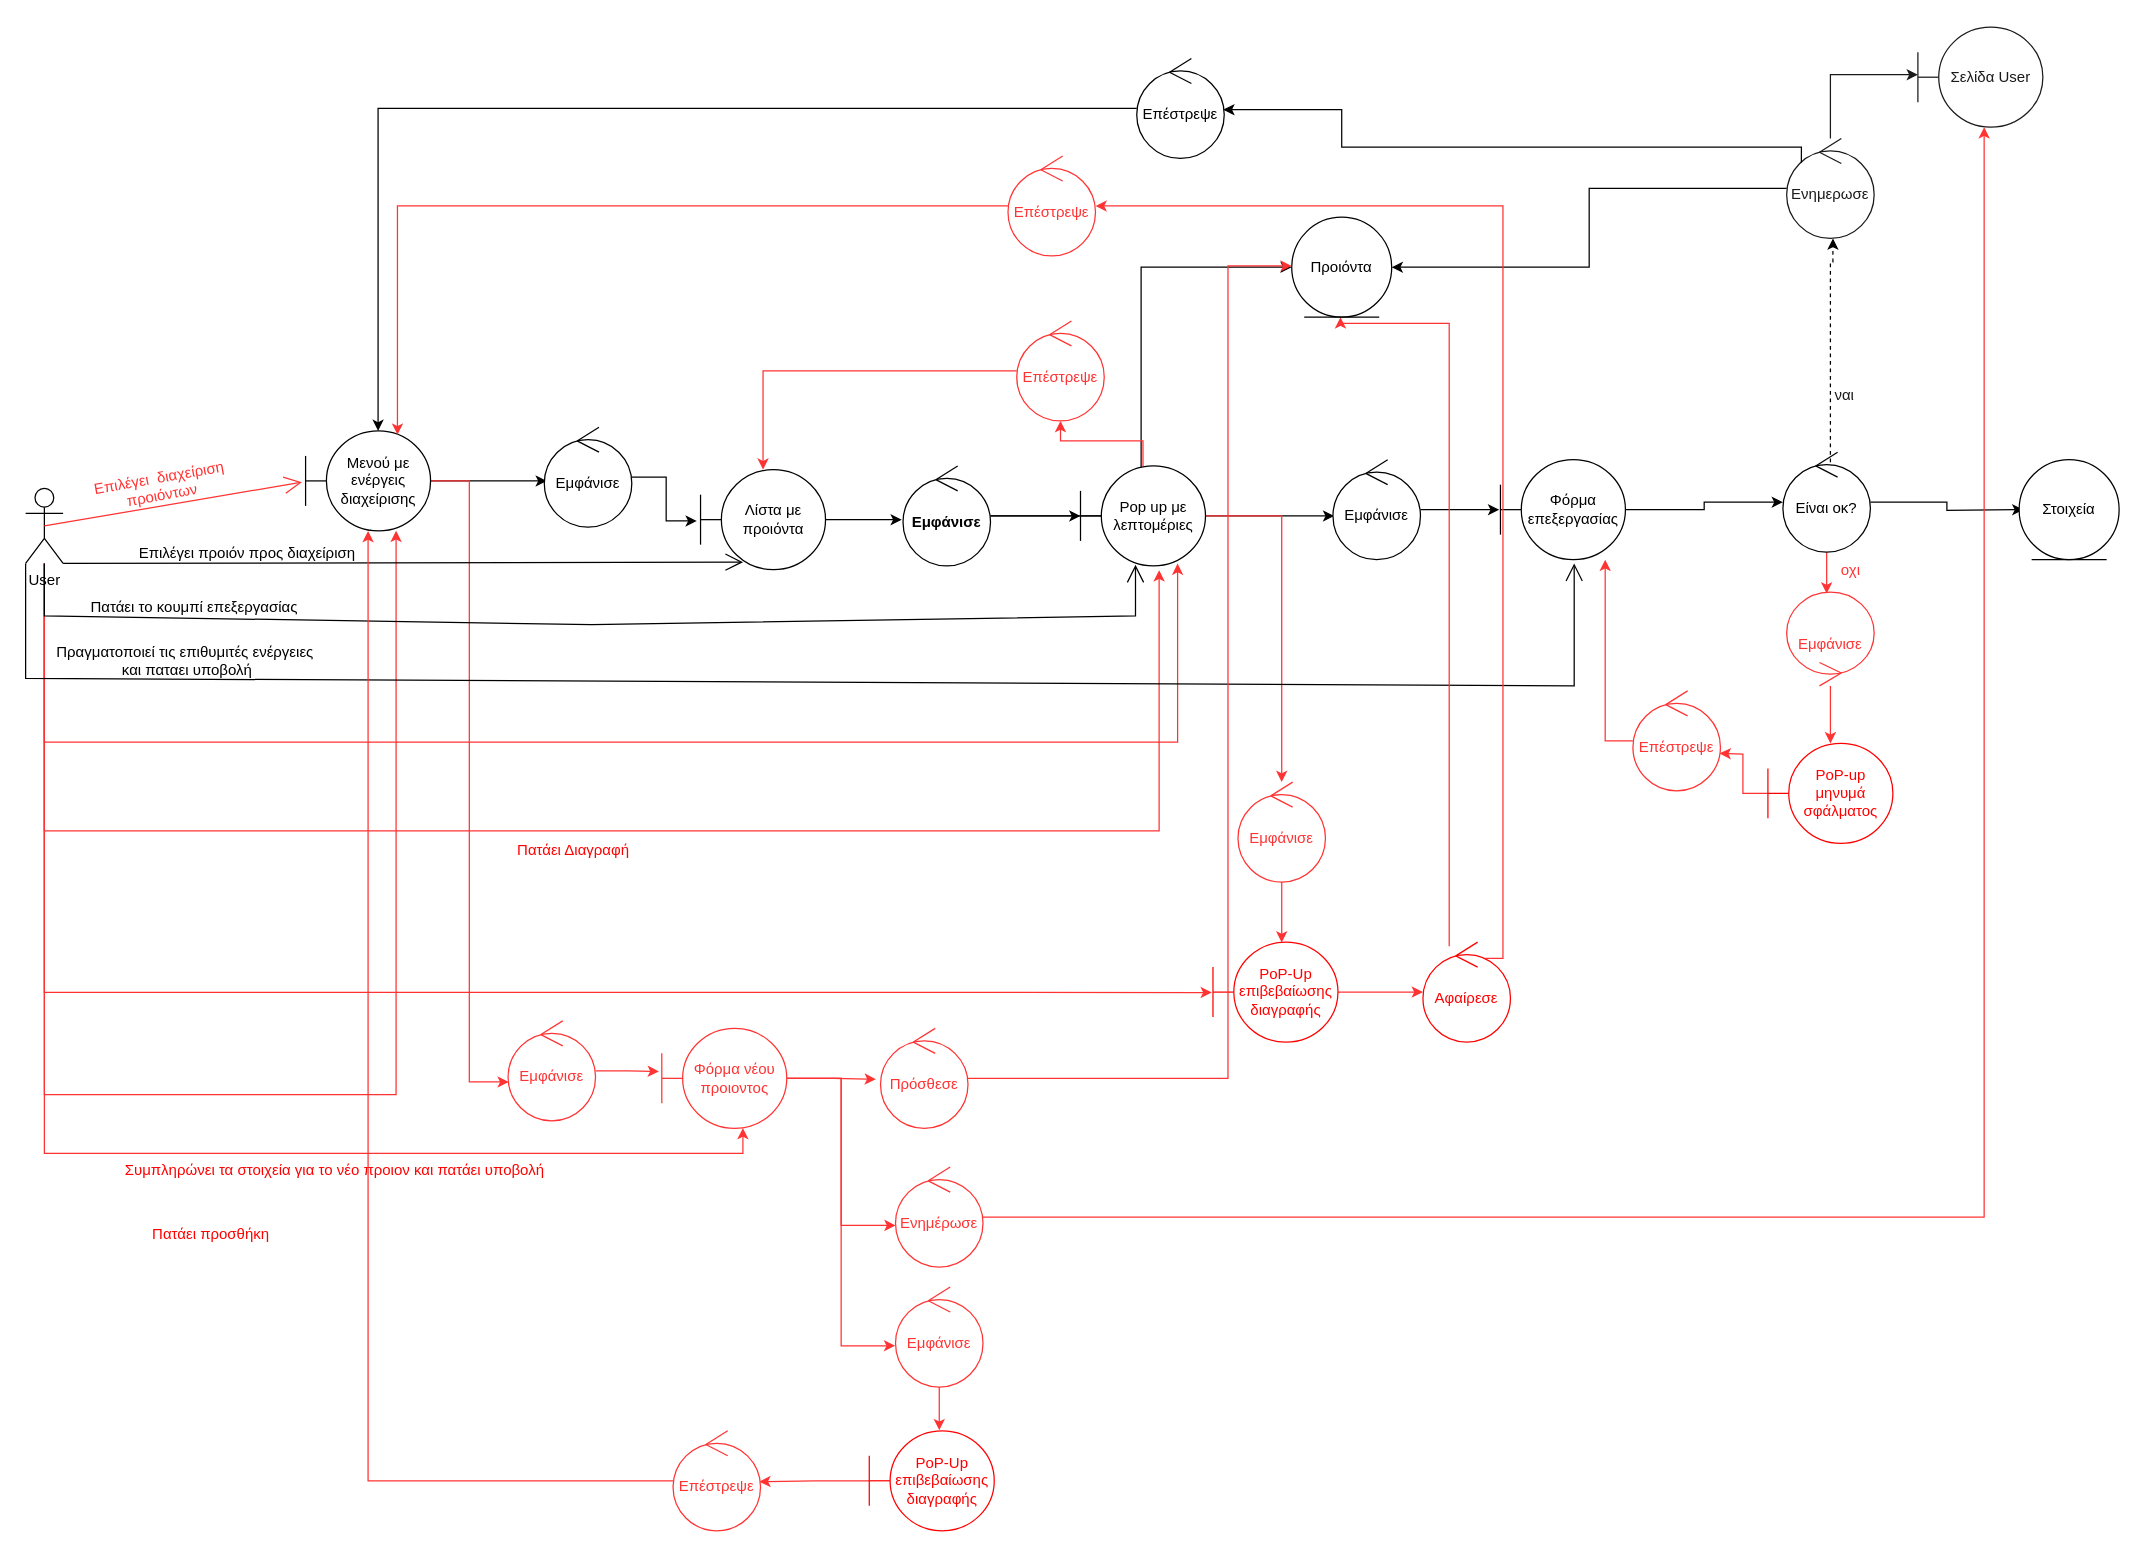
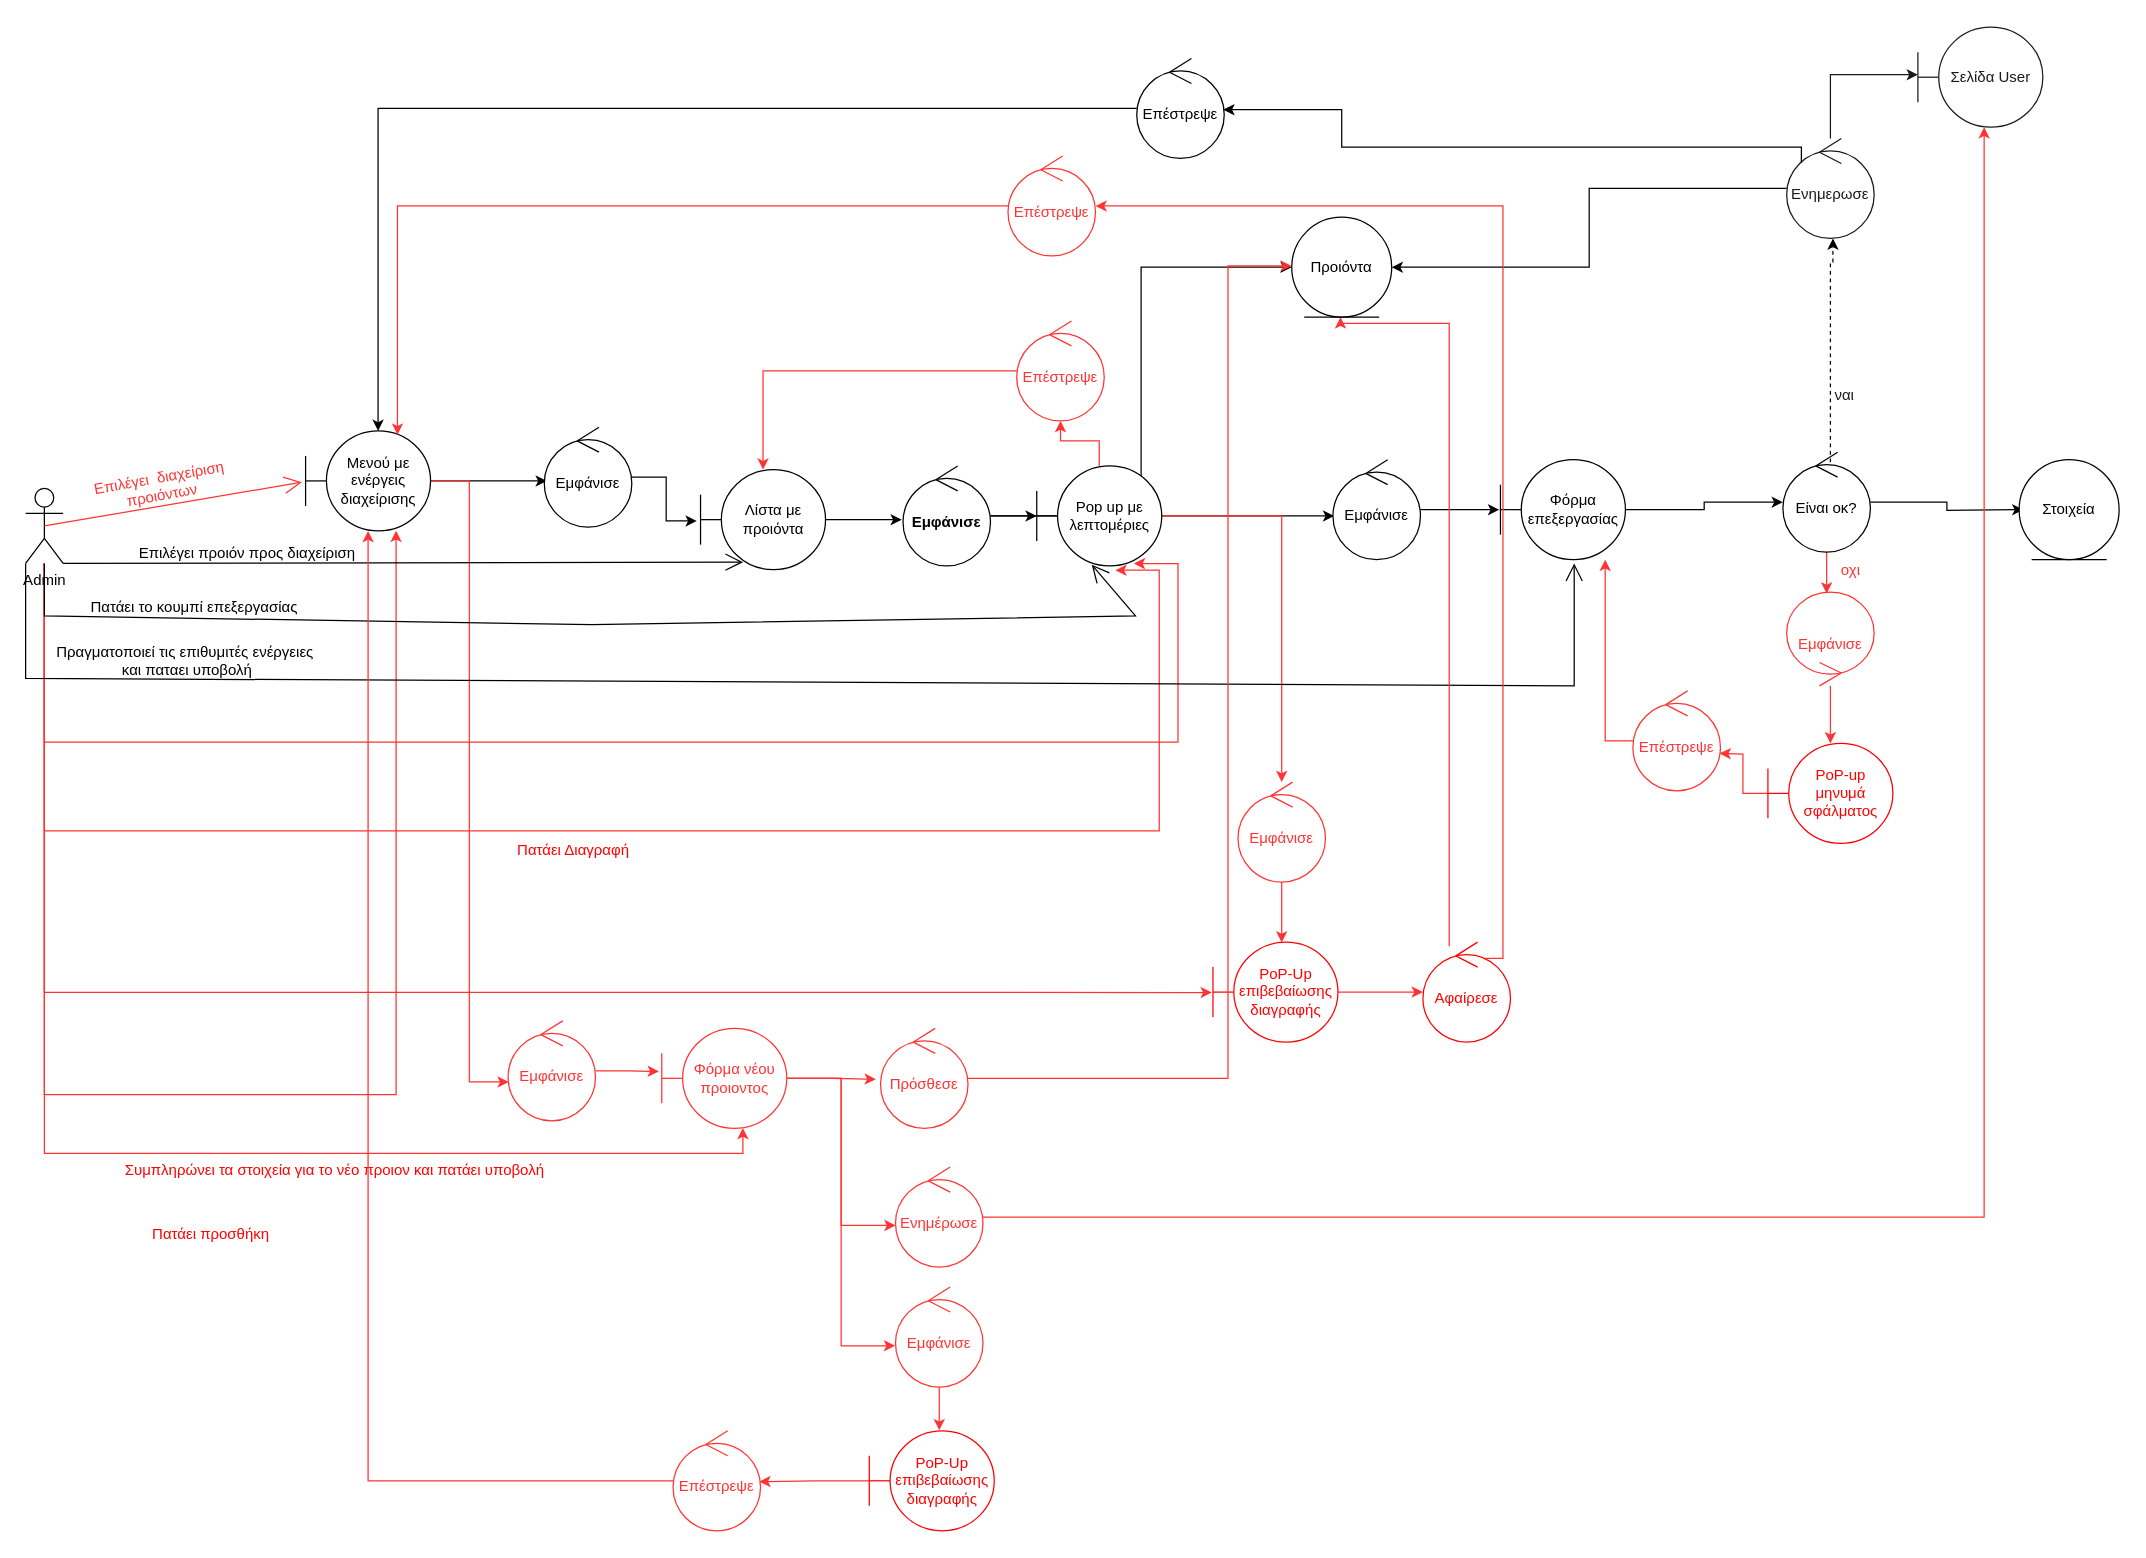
node "Pop up με λεπτομέριες": moved (1143, 516) -> (1099, 516)
node "User": label "User" -> "Admin"
